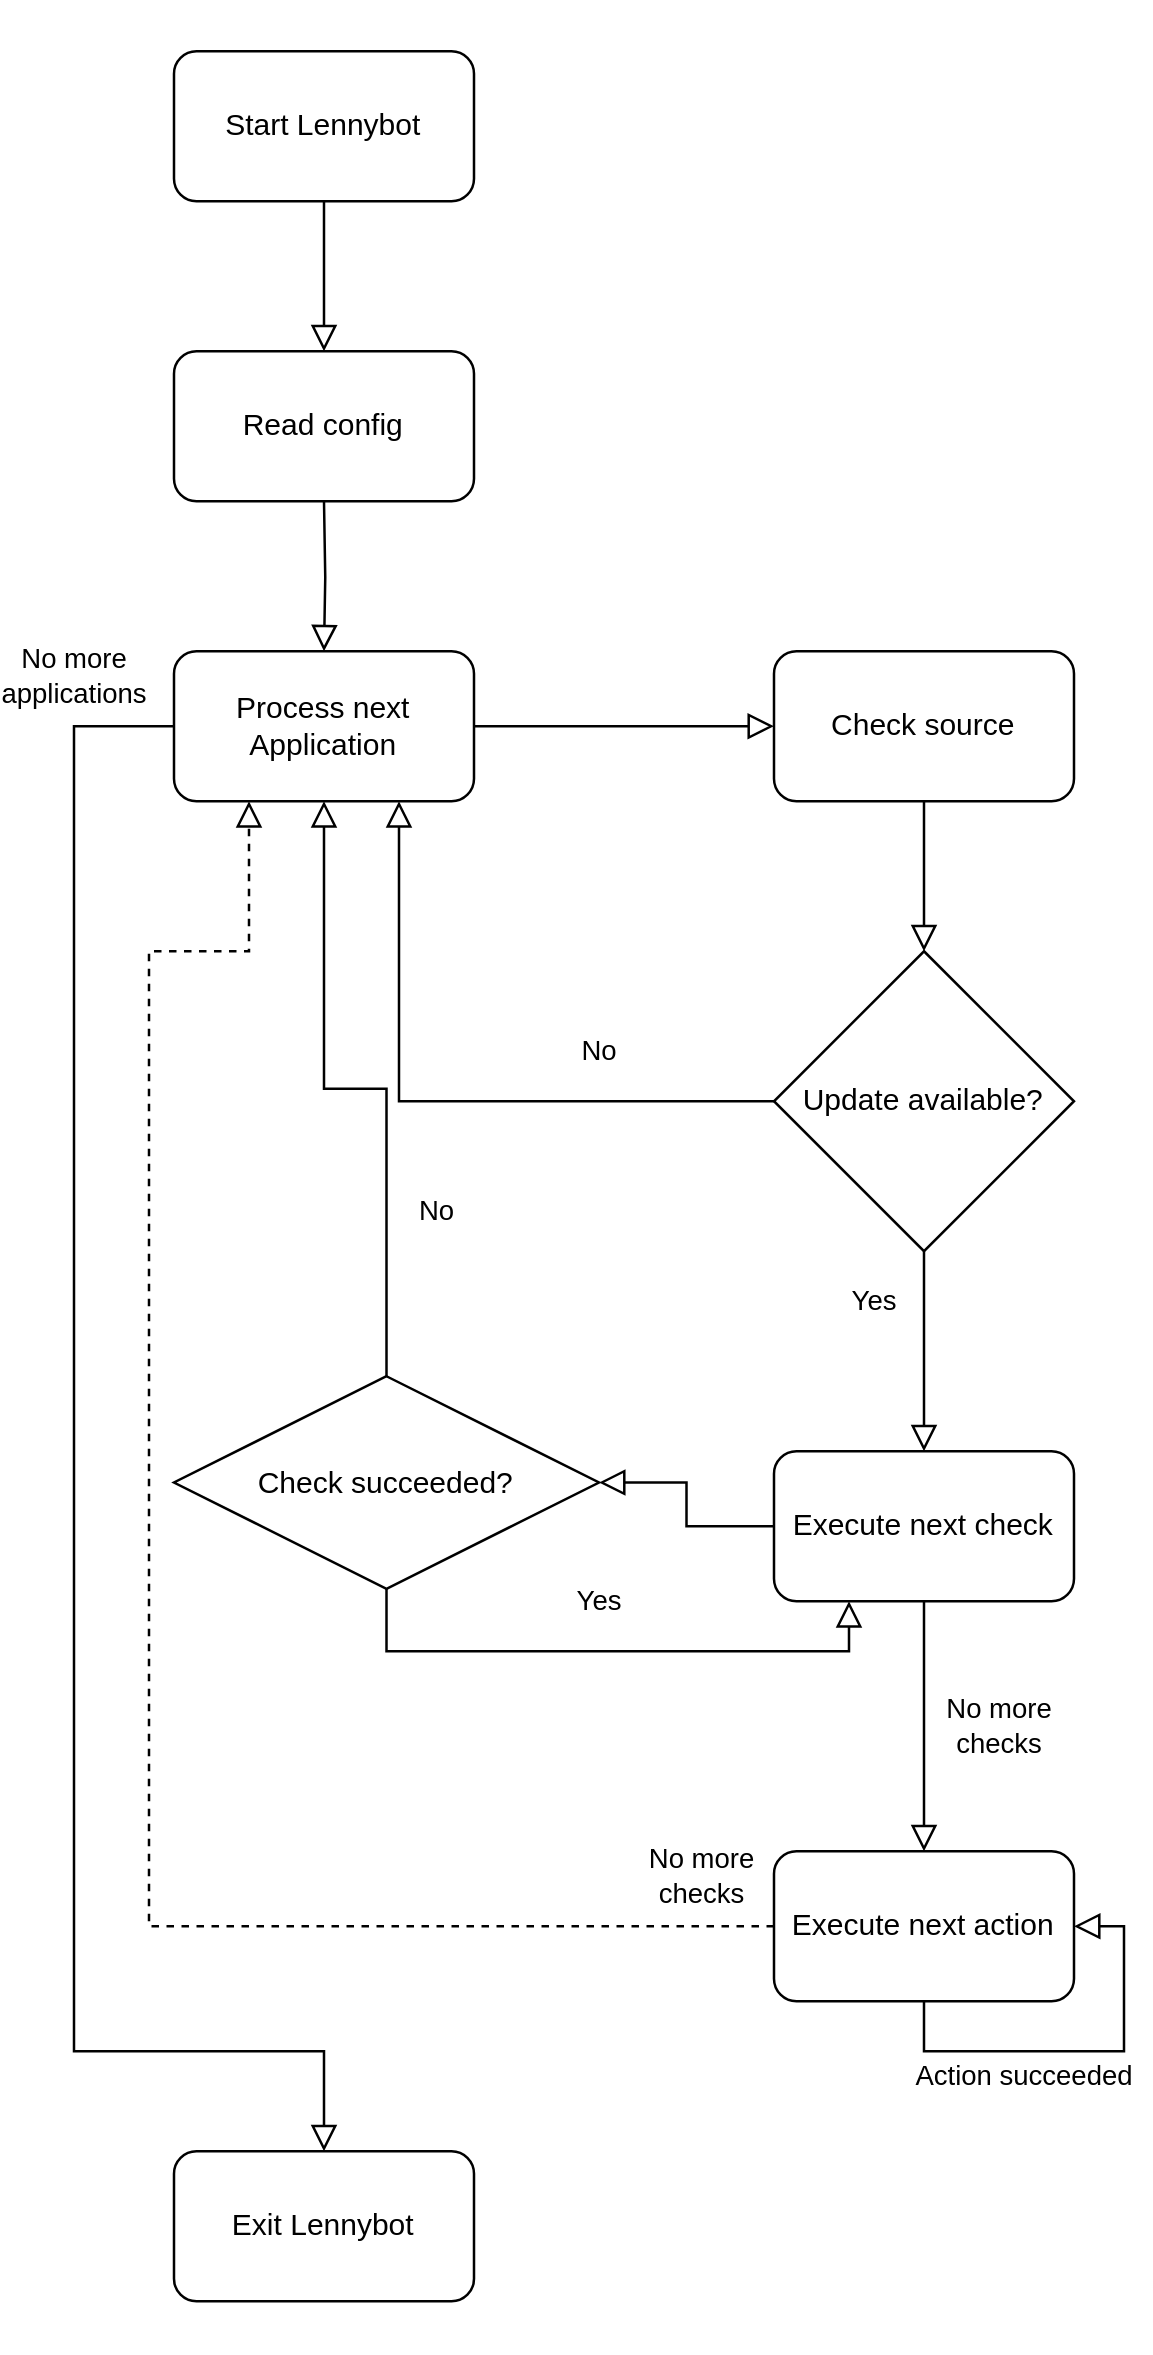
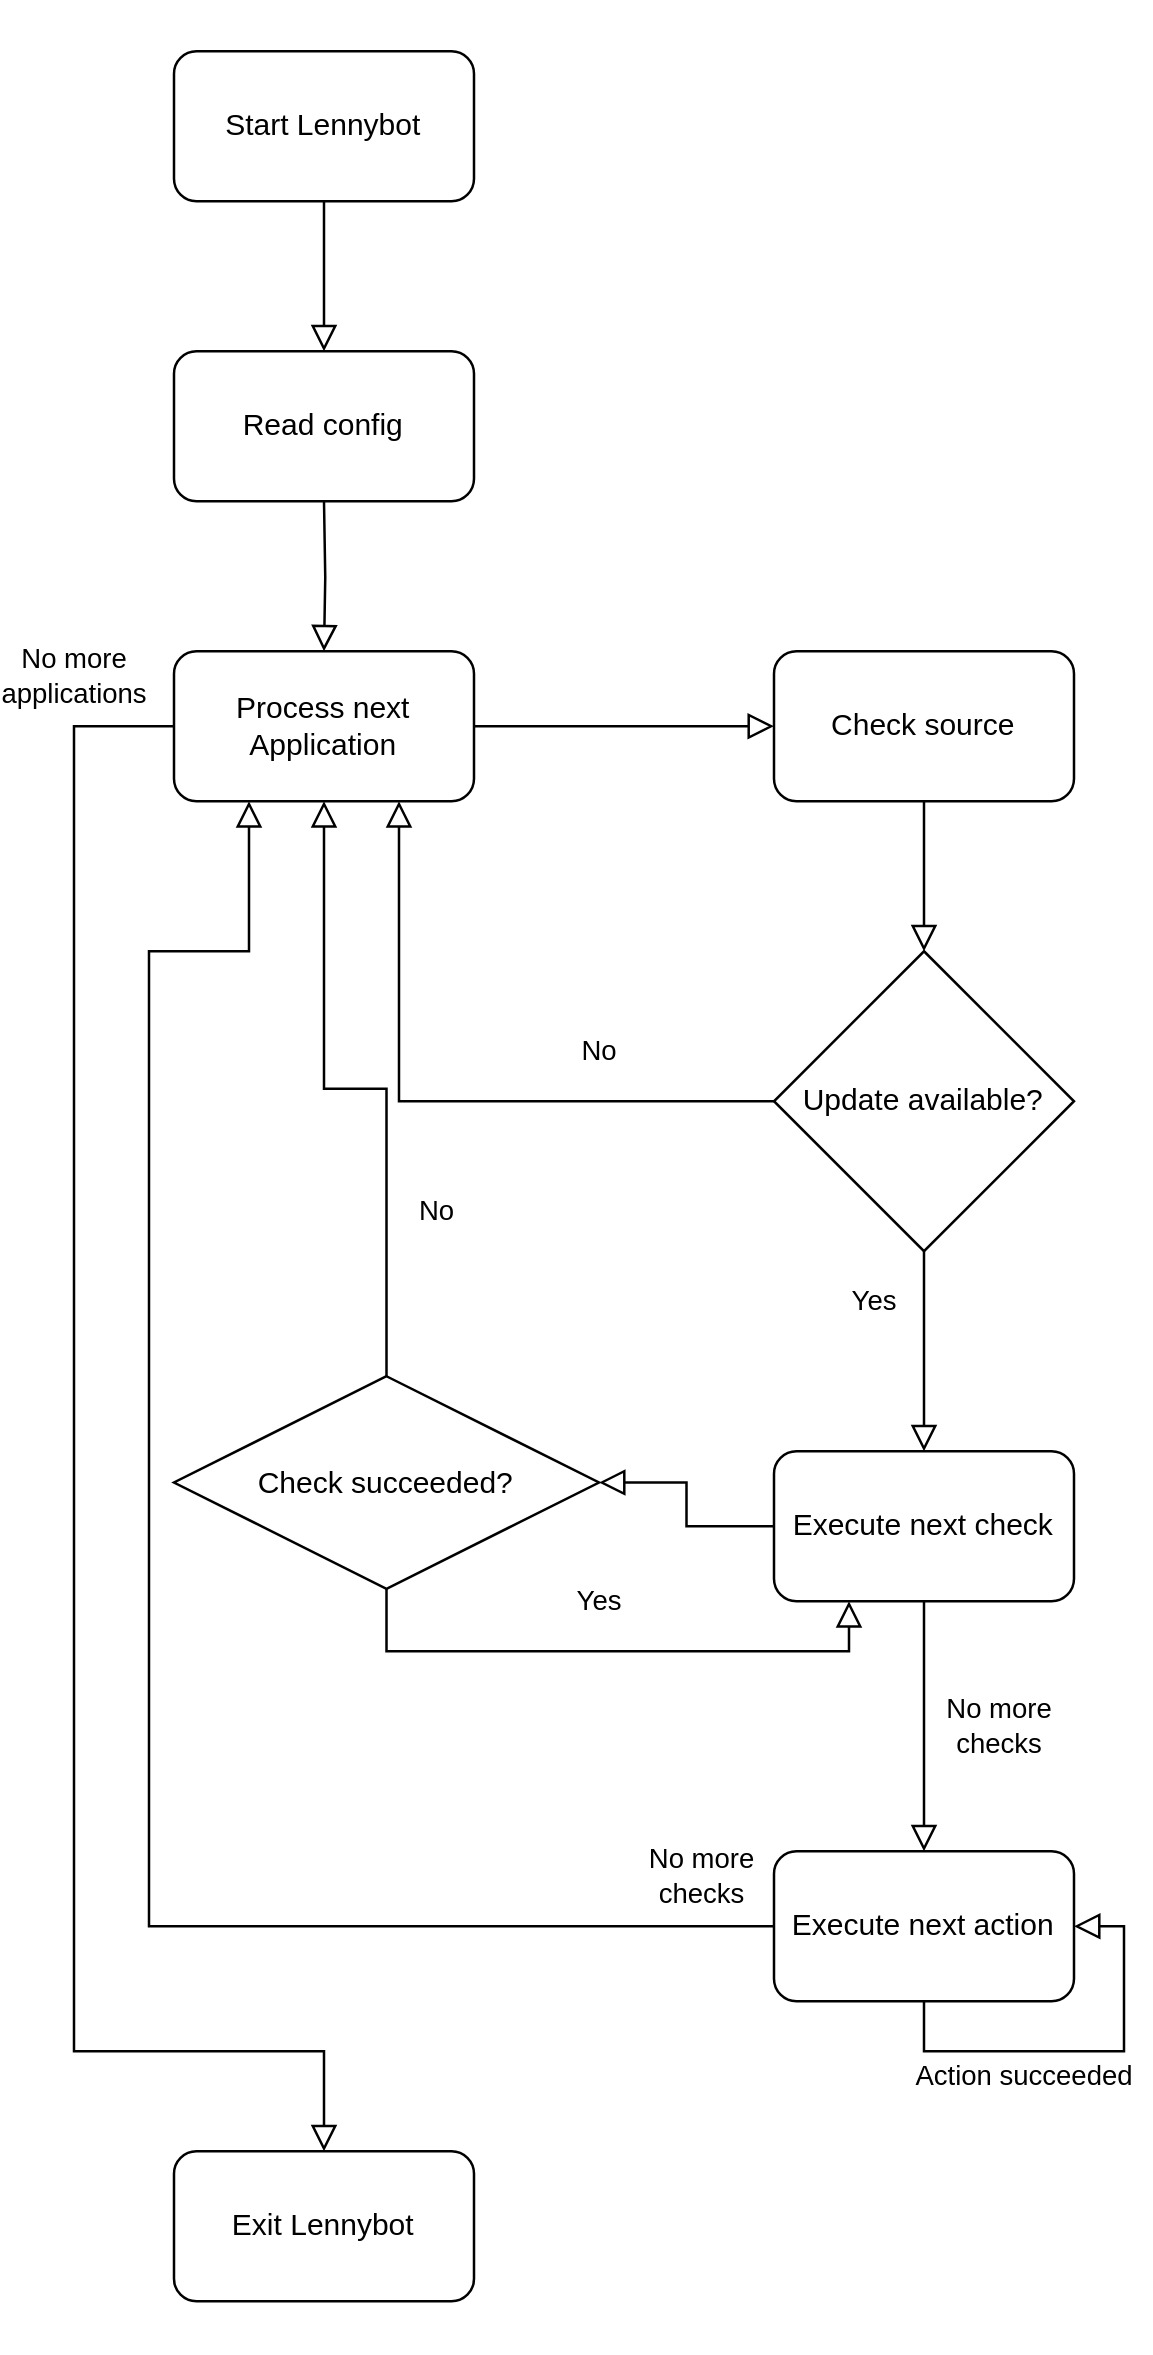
edge "Execute next action" -> "Process next Application": style dashed -> solid
